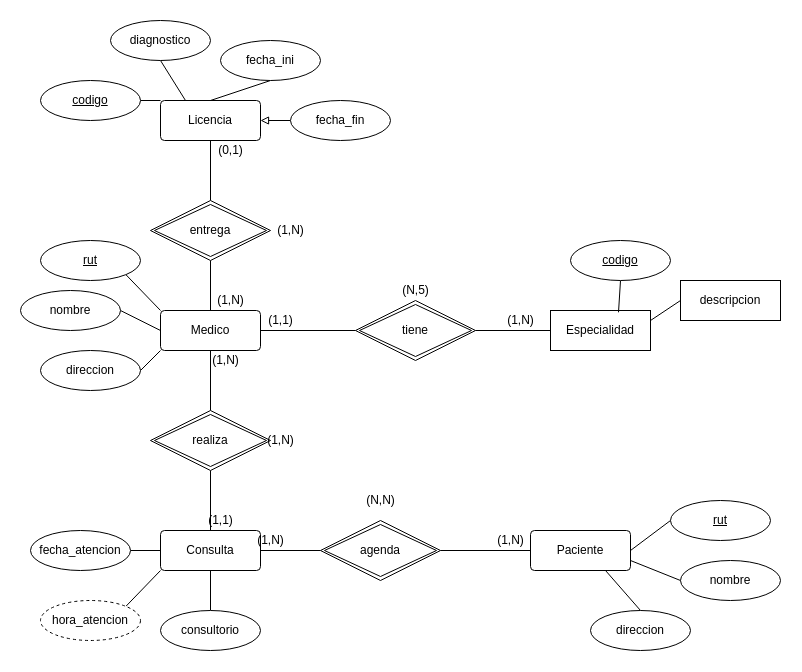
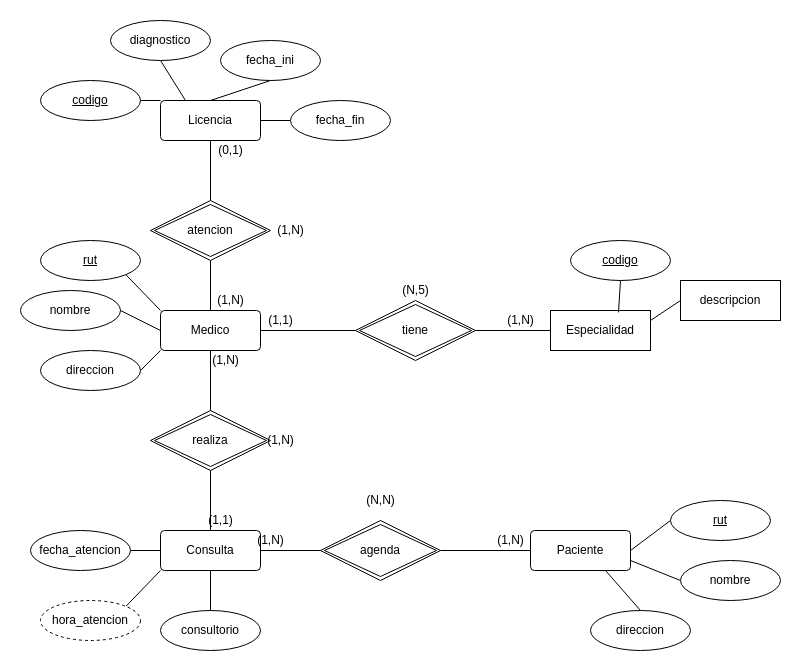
edge "fecha_fin" -> "Licencia": arrowhead block -> none
node "entrega": label "entrega" -> "atencion"
